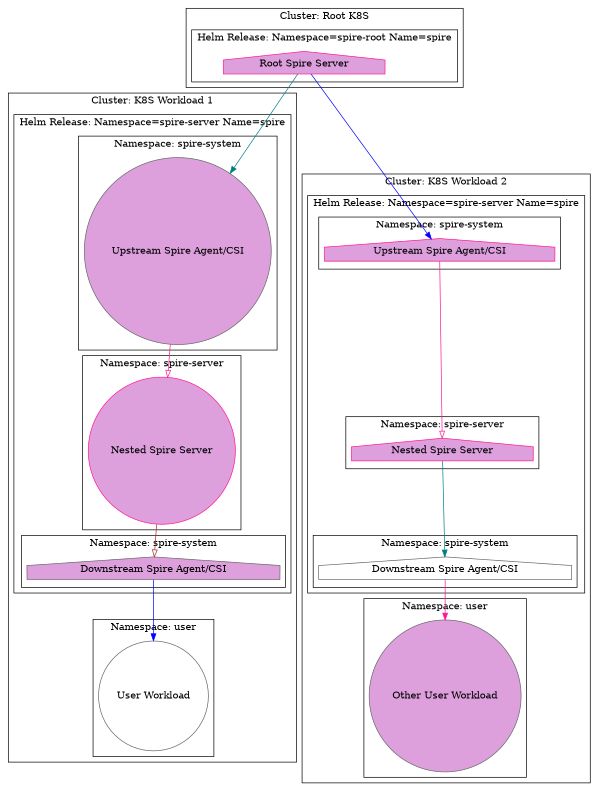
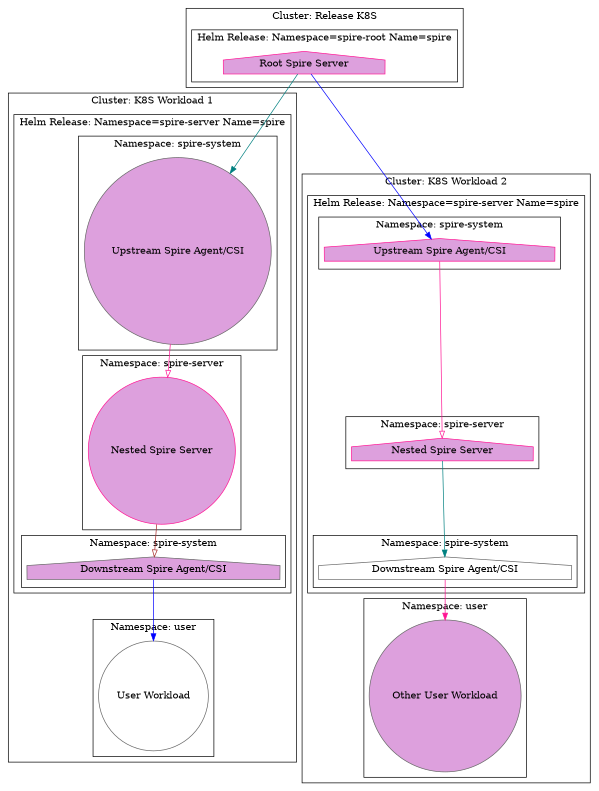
cluster "Cluster: Root K8S": label "Cluster: Root K8S" -> "Cluster: Release K8S"
